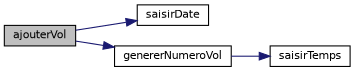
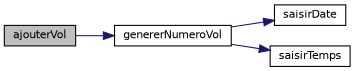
edge "ajouterVol" -> "saisirDate": now "genererNumeroVol" -> "saisirDate"
